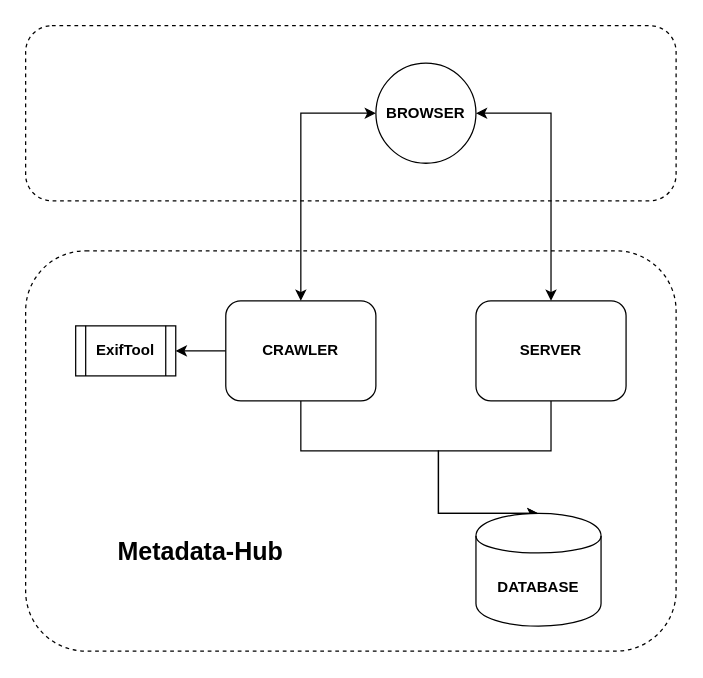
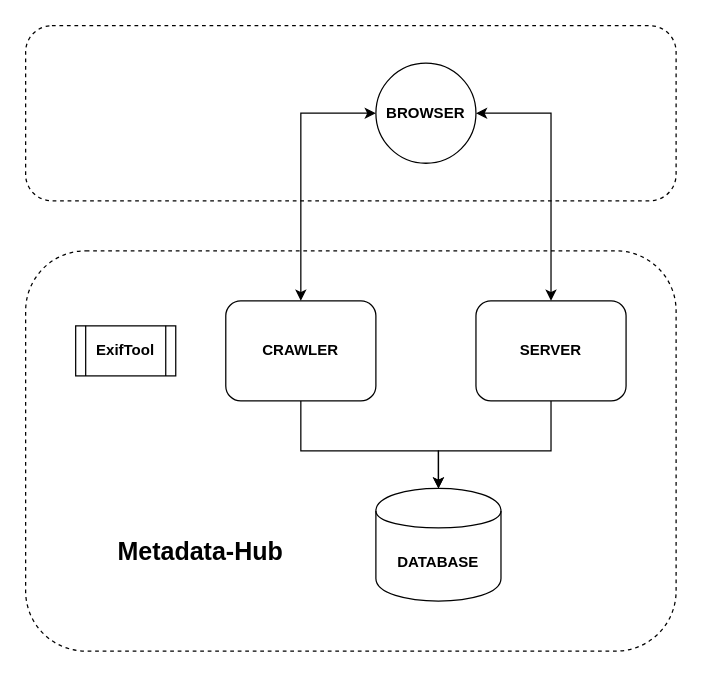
edge "CRAWLER" -> "ExifTool": removed
node "DATABASE": moved (538, 569) -> (438, 544)
